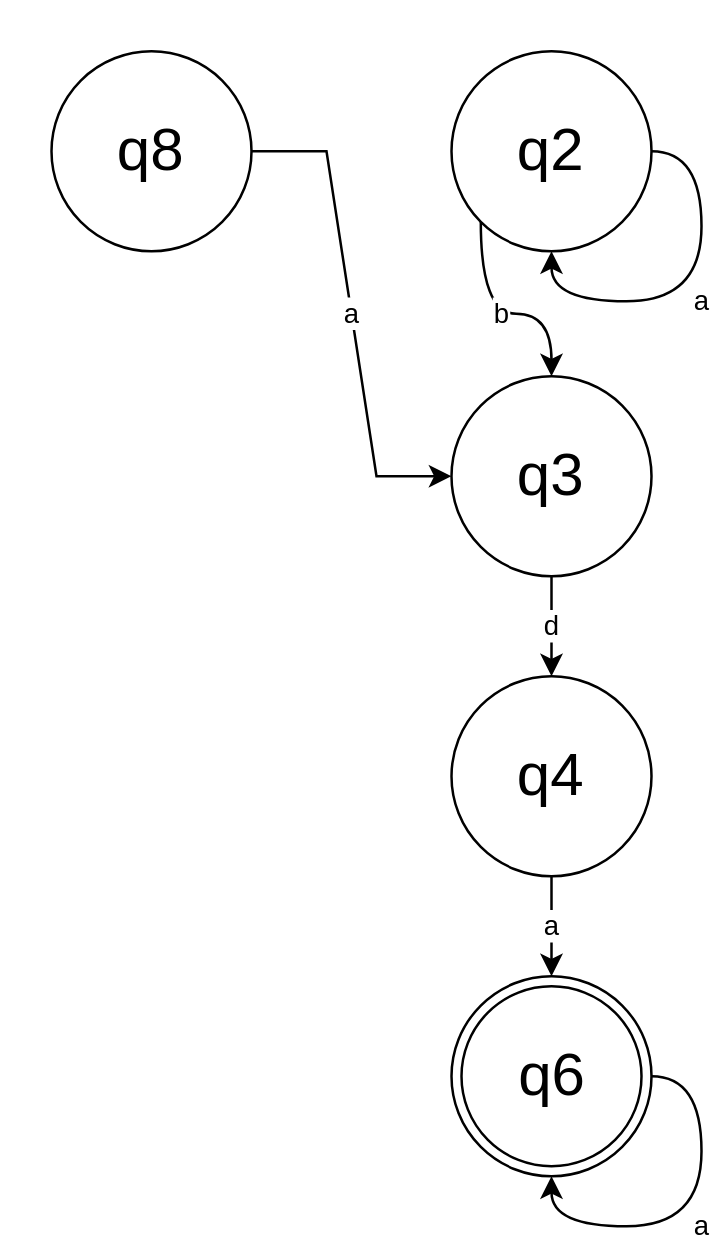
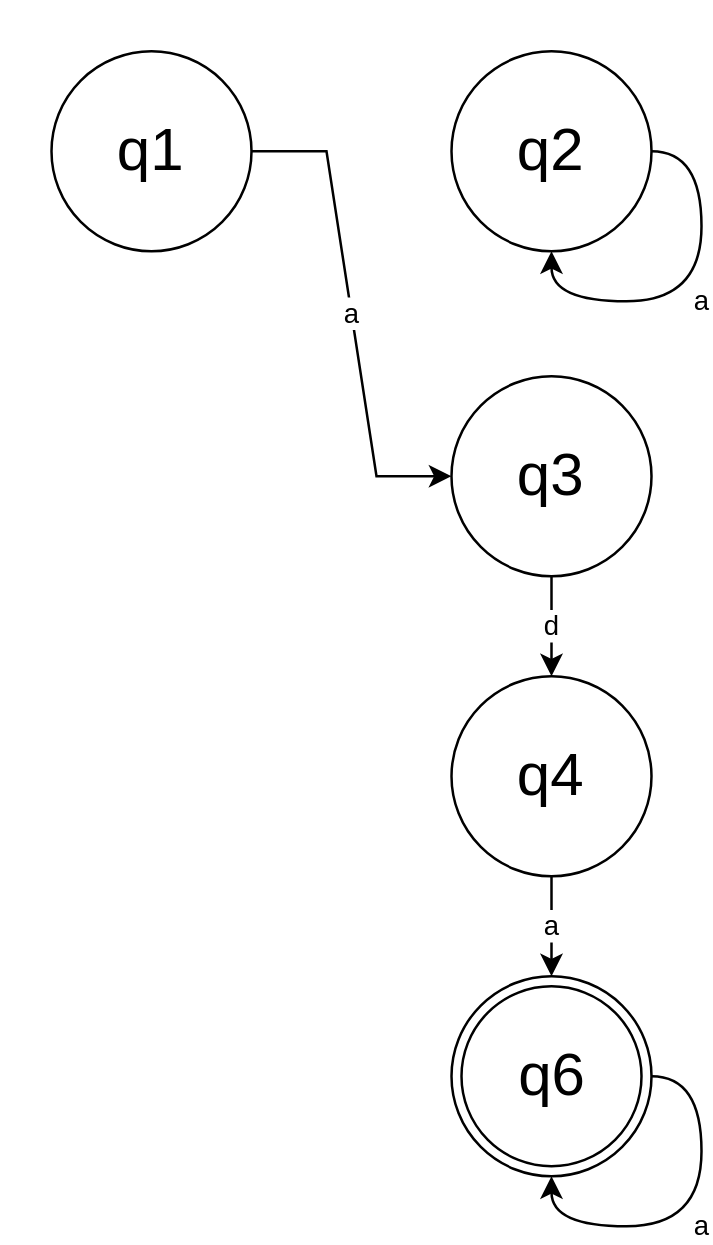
node "q8": label "q8" -> "q1"
edge "q2" -> "q3": removed, label "b"
